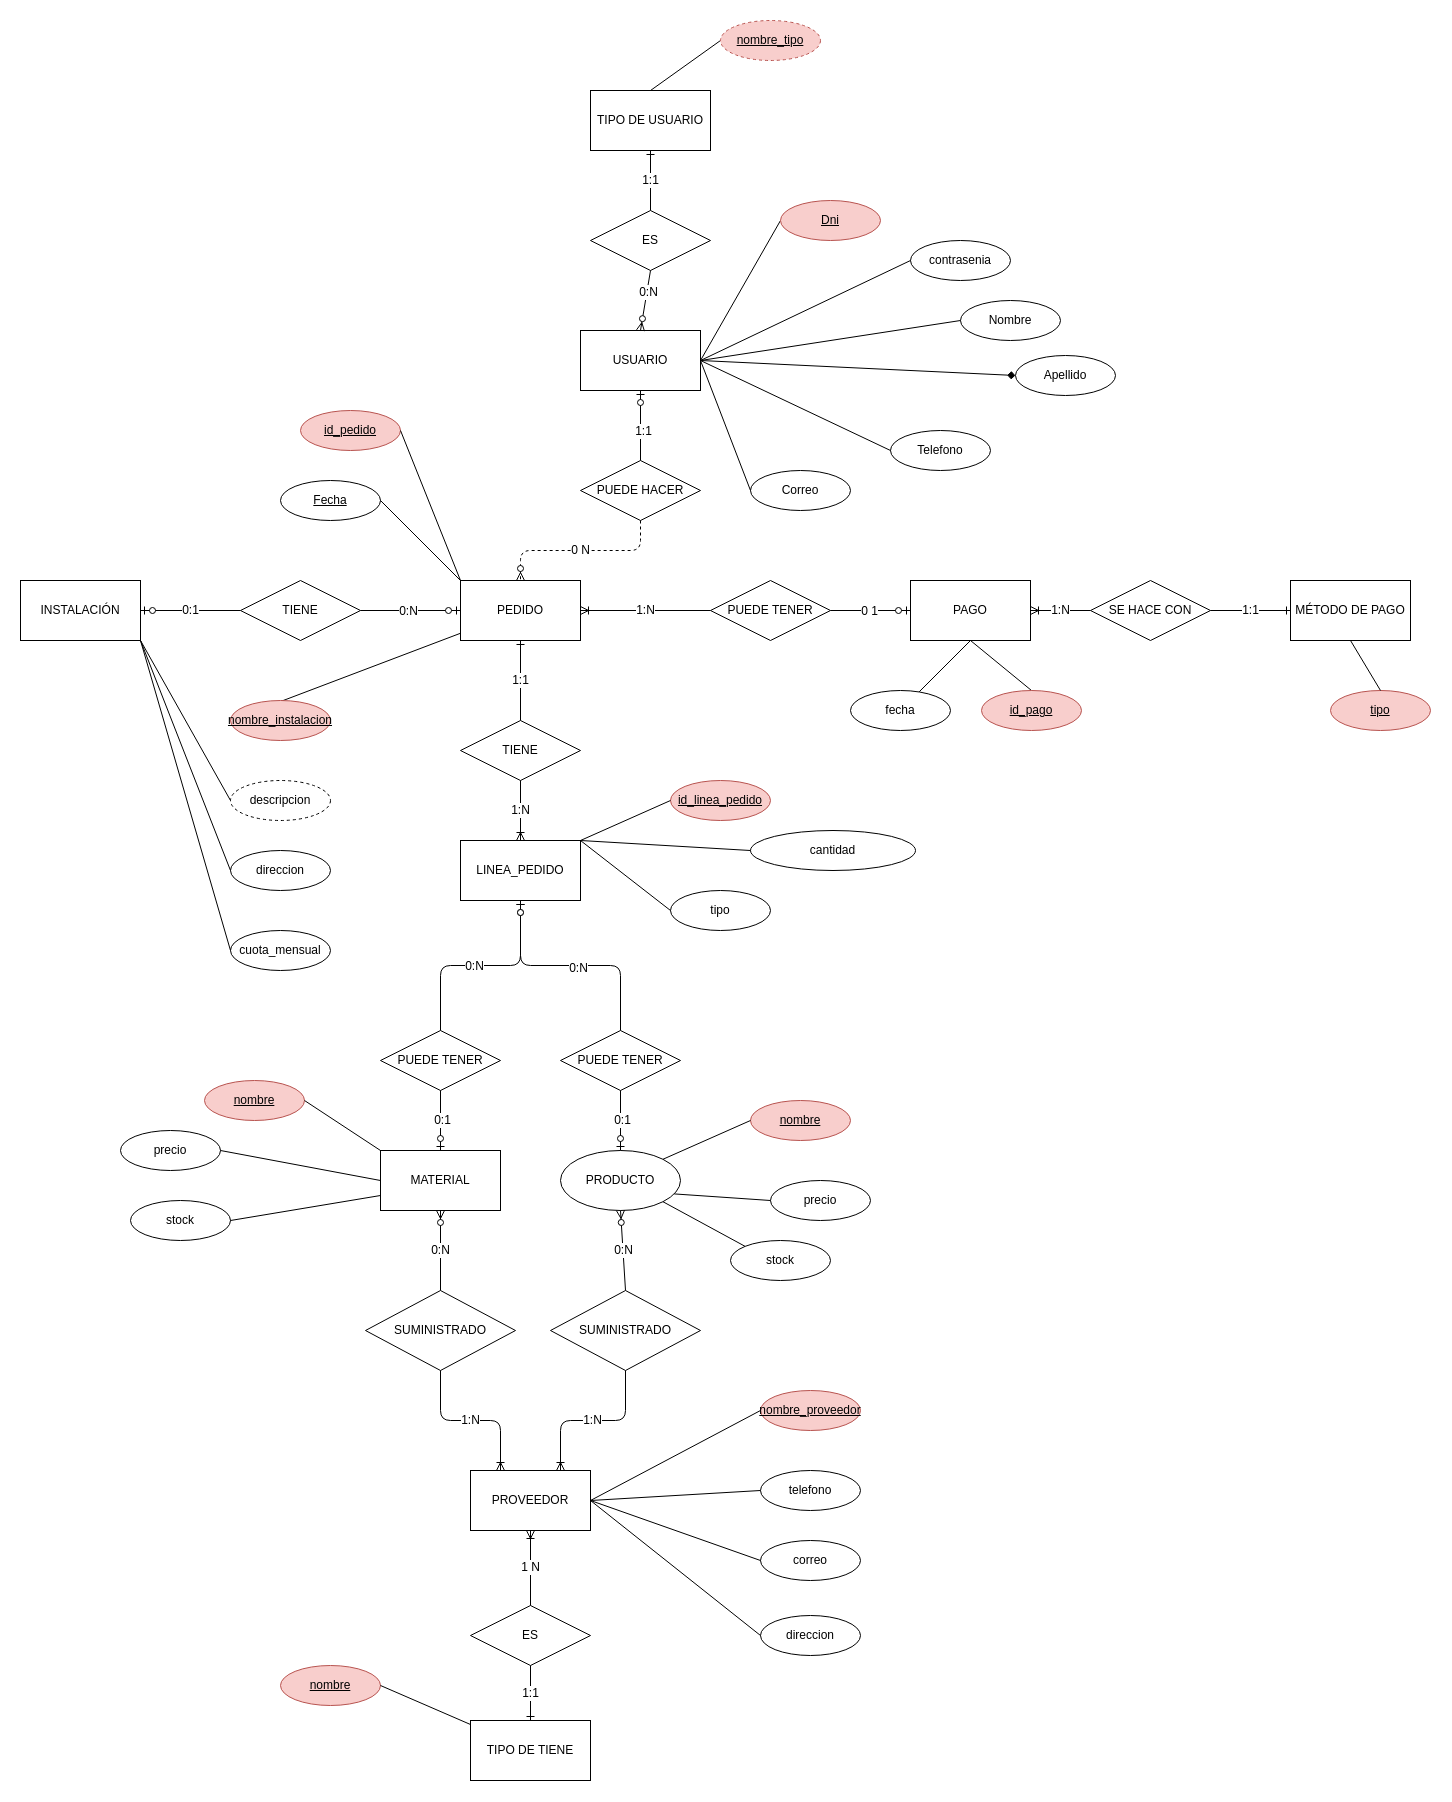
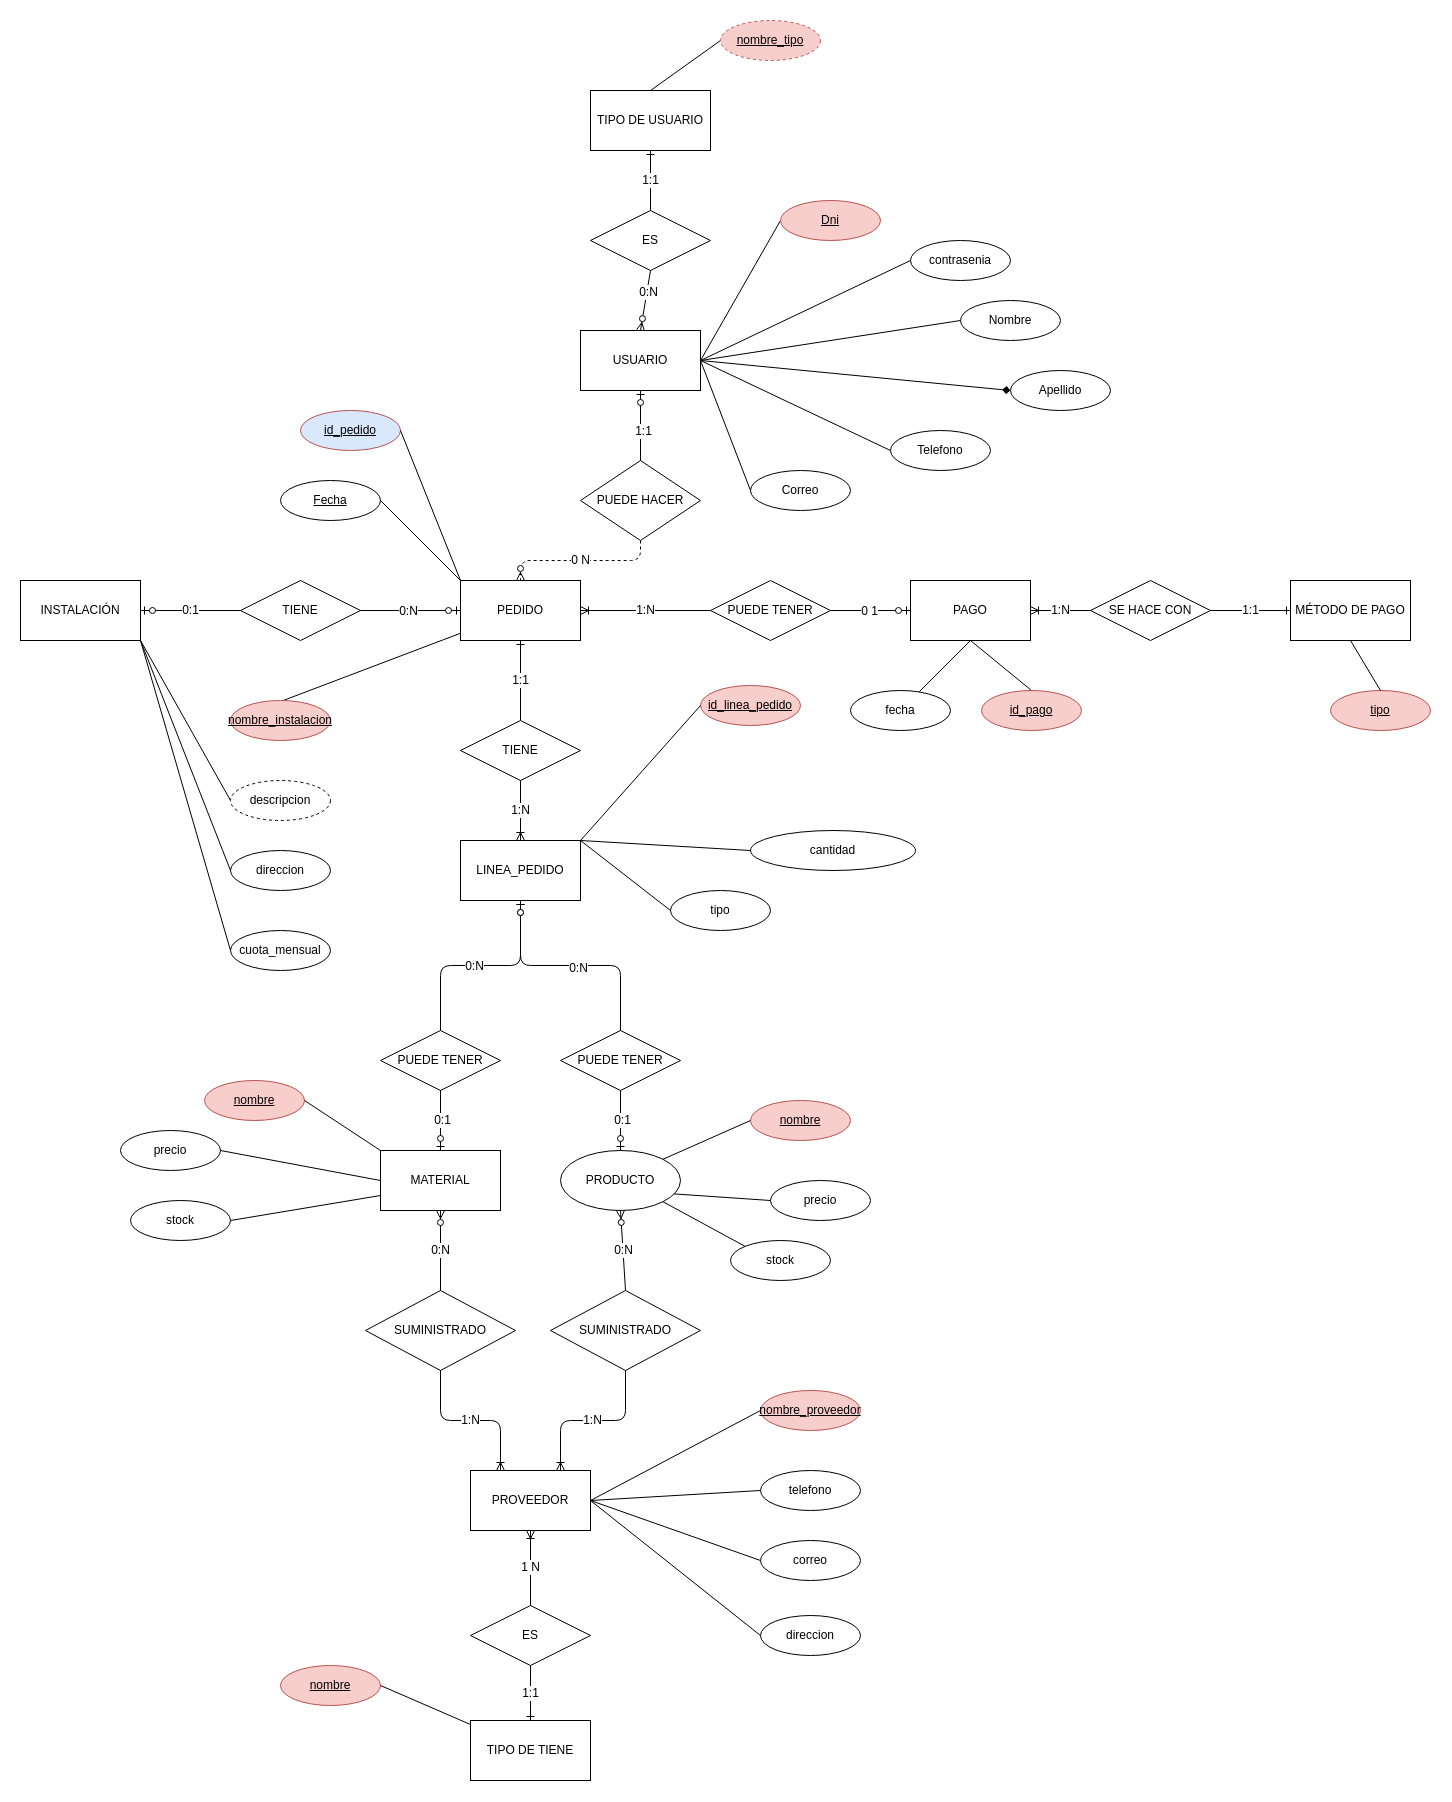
node "Apellido": moved (1066, 376) -> (1061, 391)
node "id_pedido": fillcolor #f8cecc -> #dae8fc
node "PUEDE HACER": size 120x60 -> 120x80
node "id_linea_pedido": moved (721, 801) -> (751, 706)
